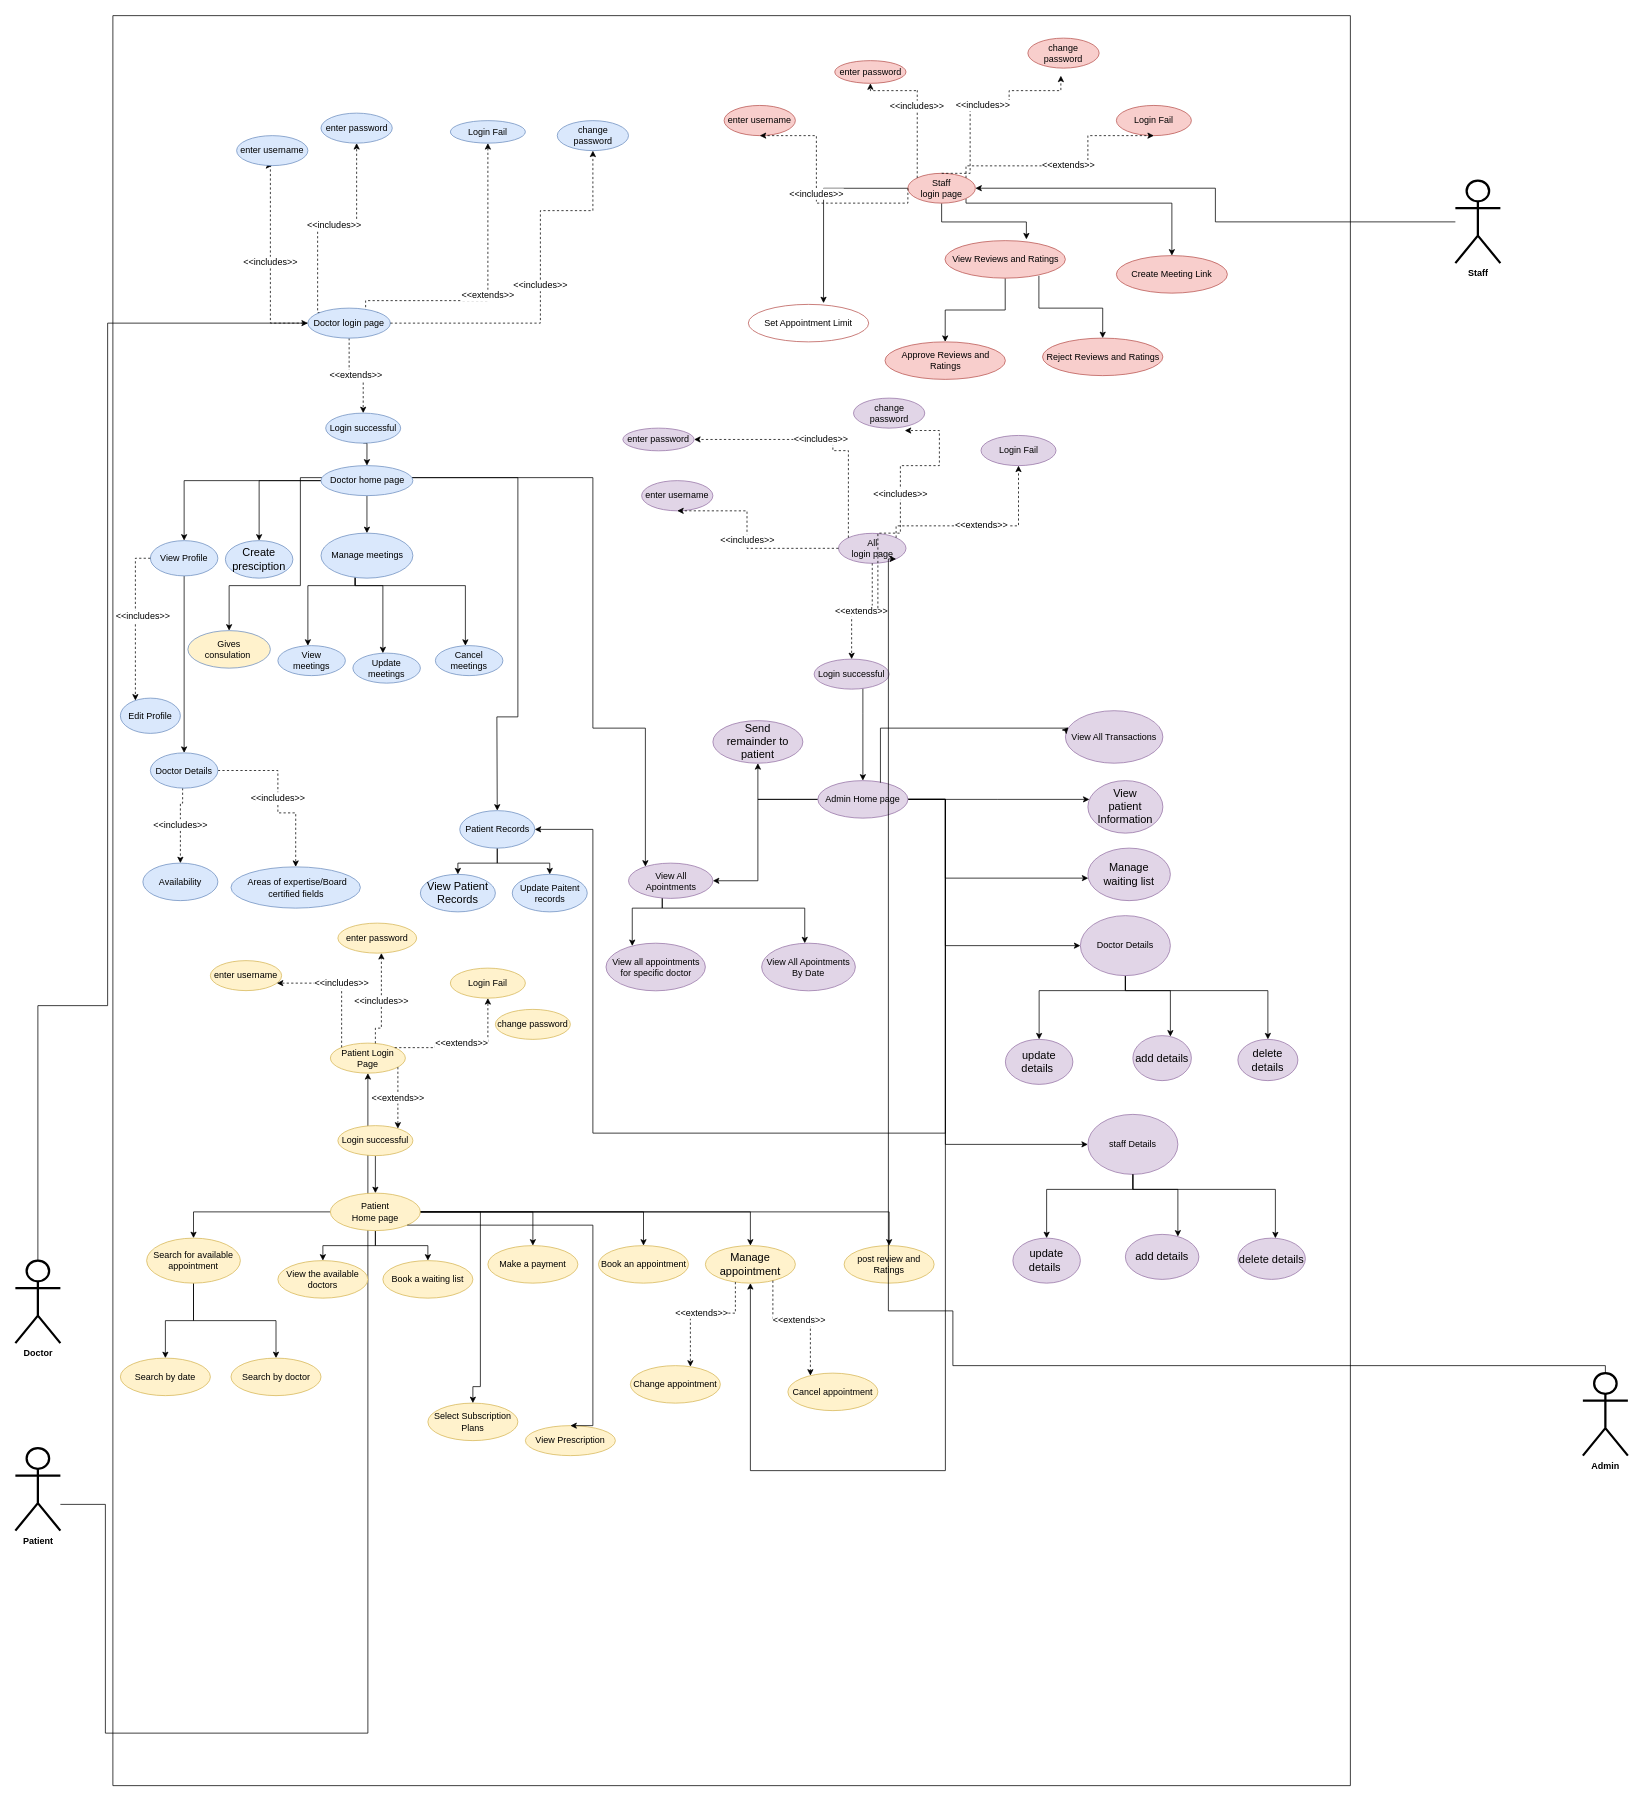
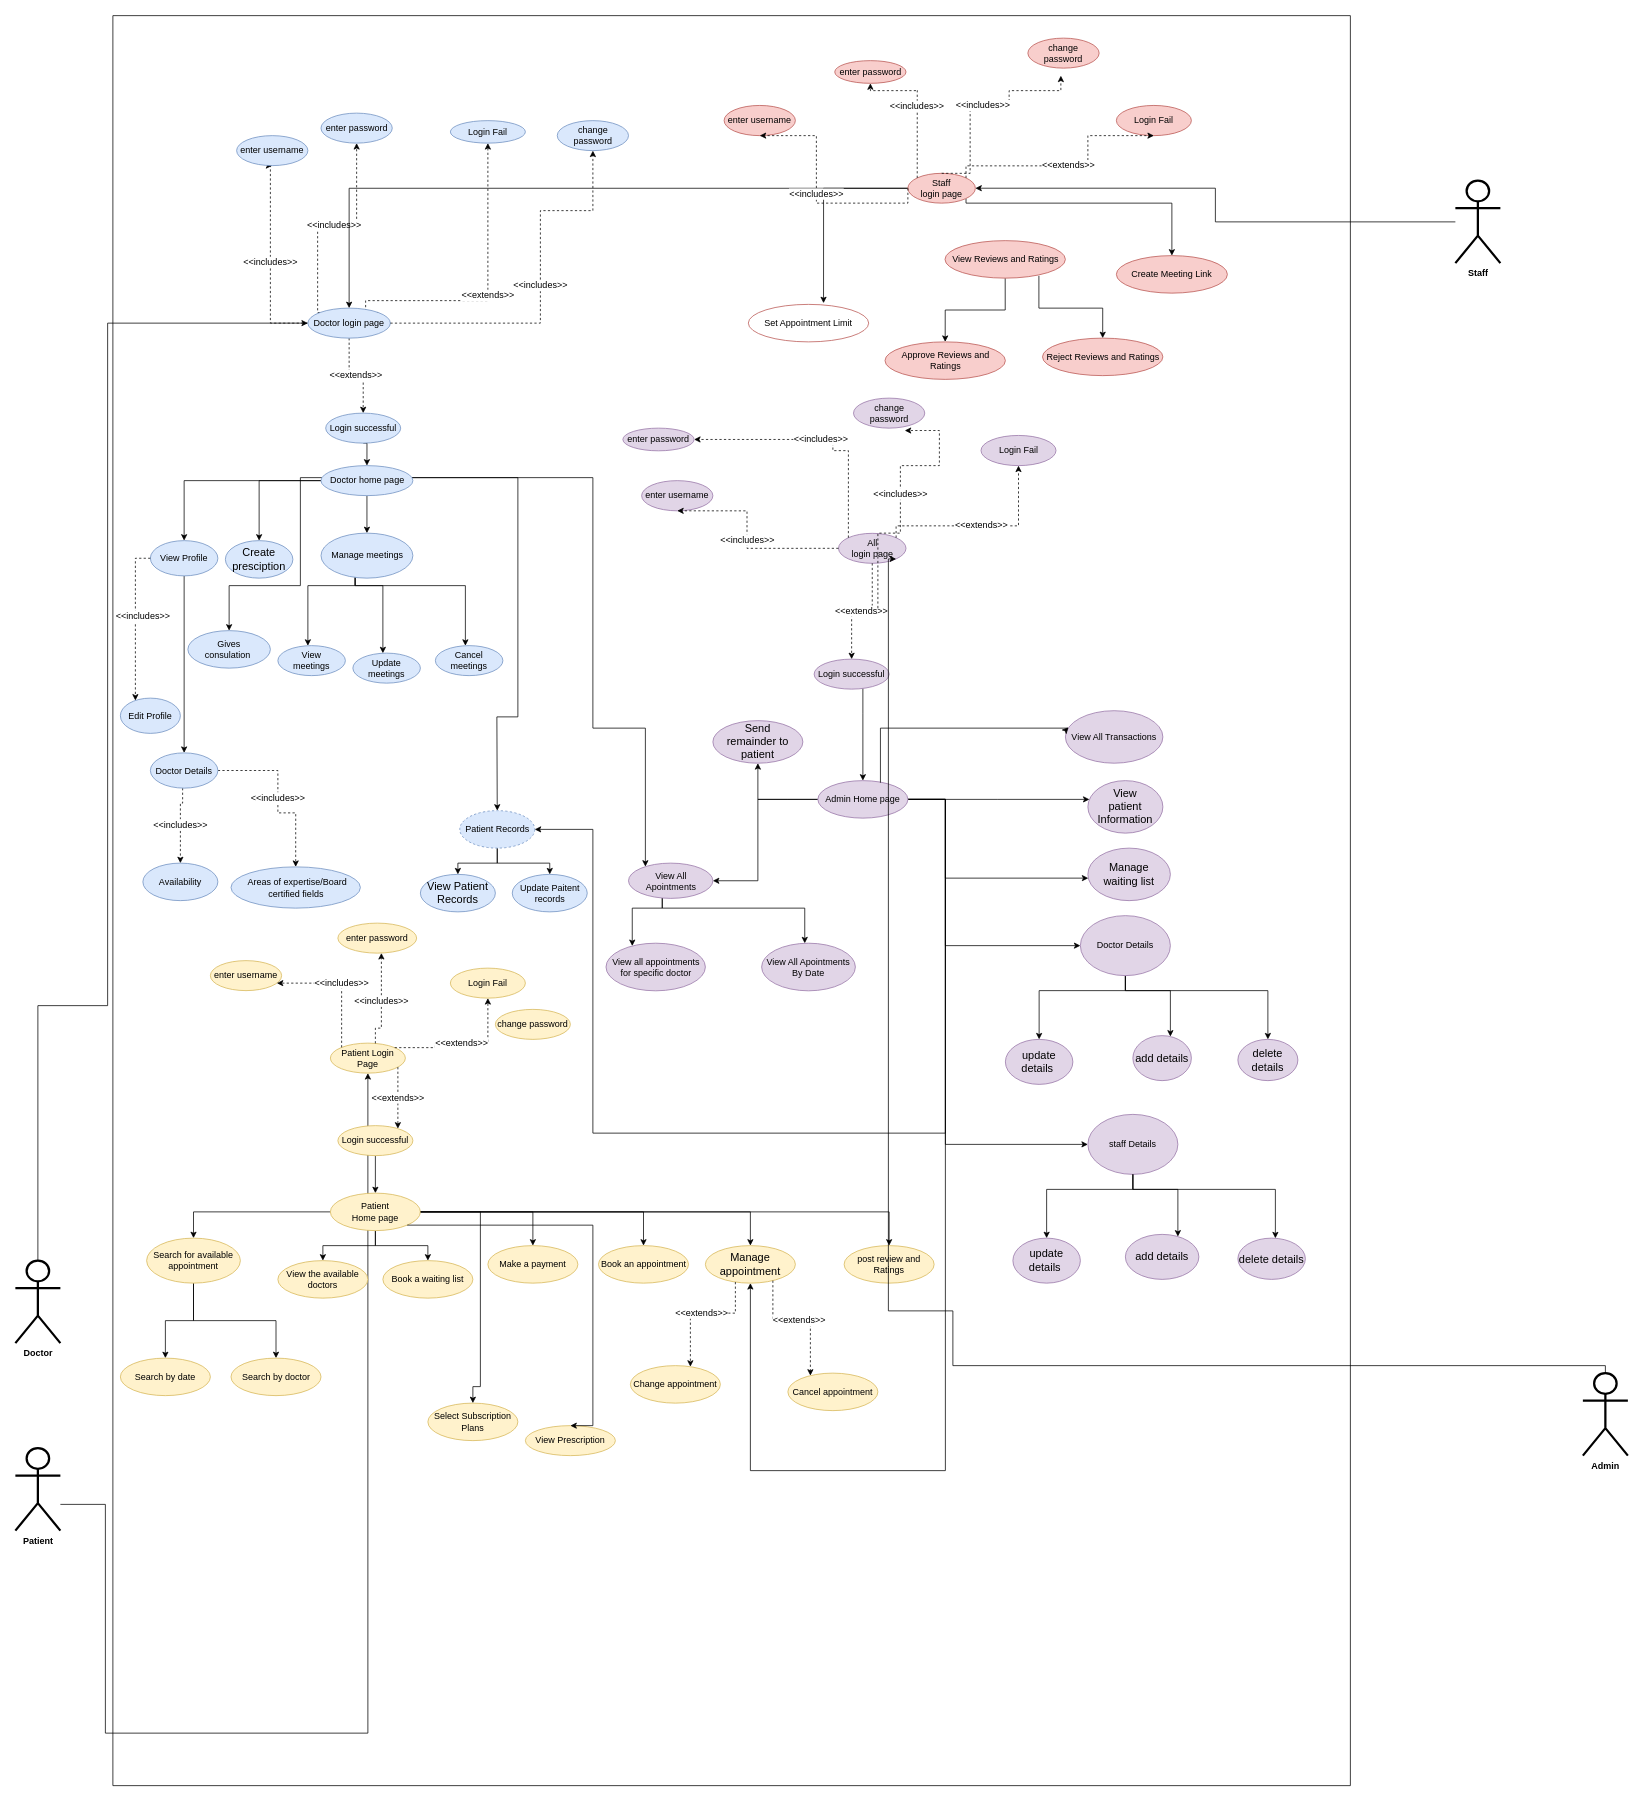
edge "Staff login page" -> "View Reviews and Ratings": now "Staff login page" -> "Doctor login page"
node "Gives consulation": fillcolor #fff2cc -> #dae8fc
node "Patient Records": style solid -> dashed
